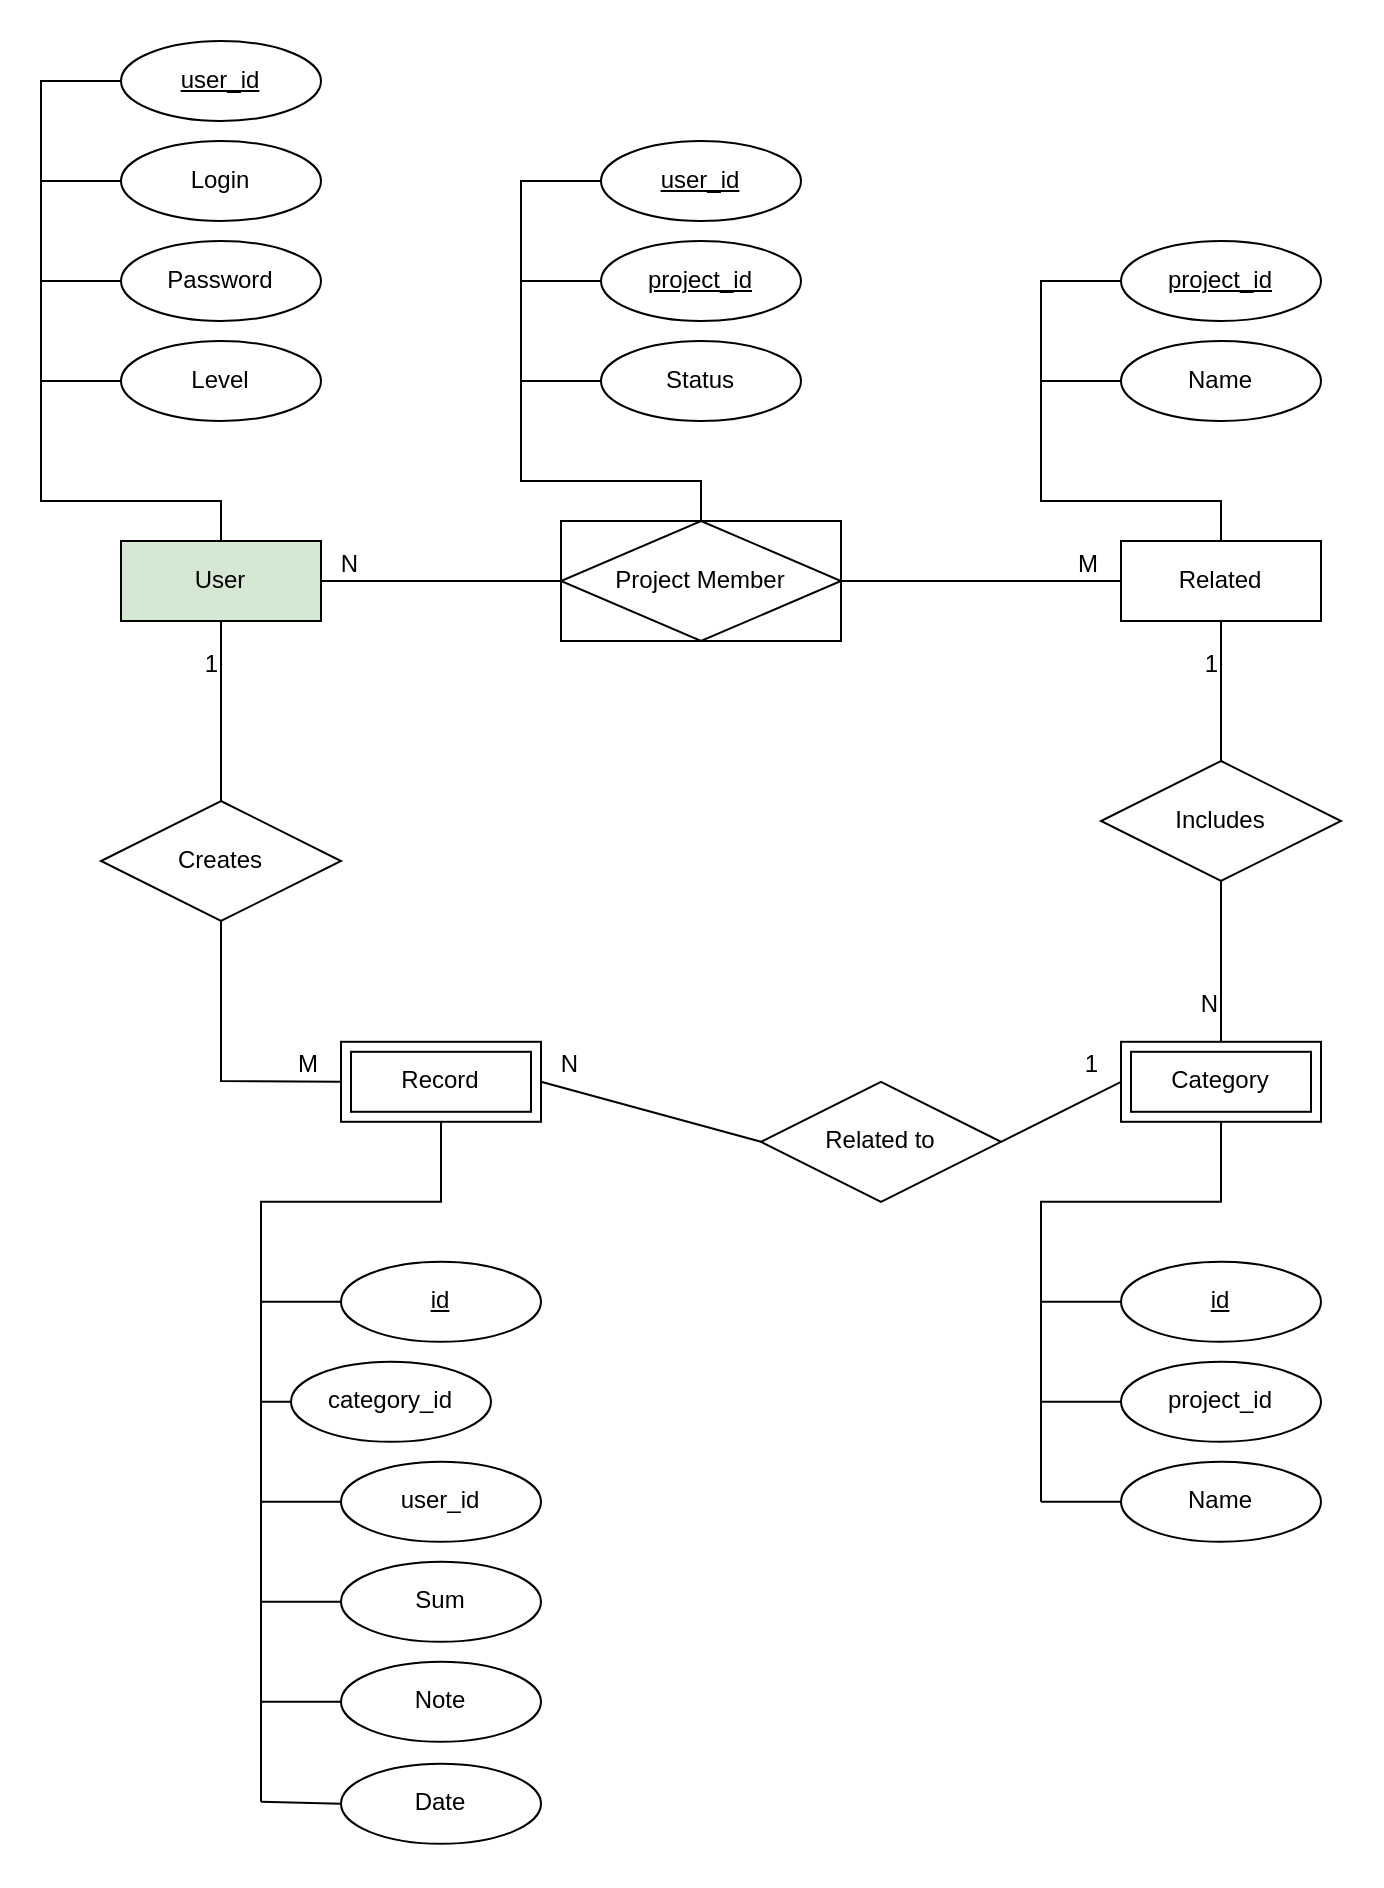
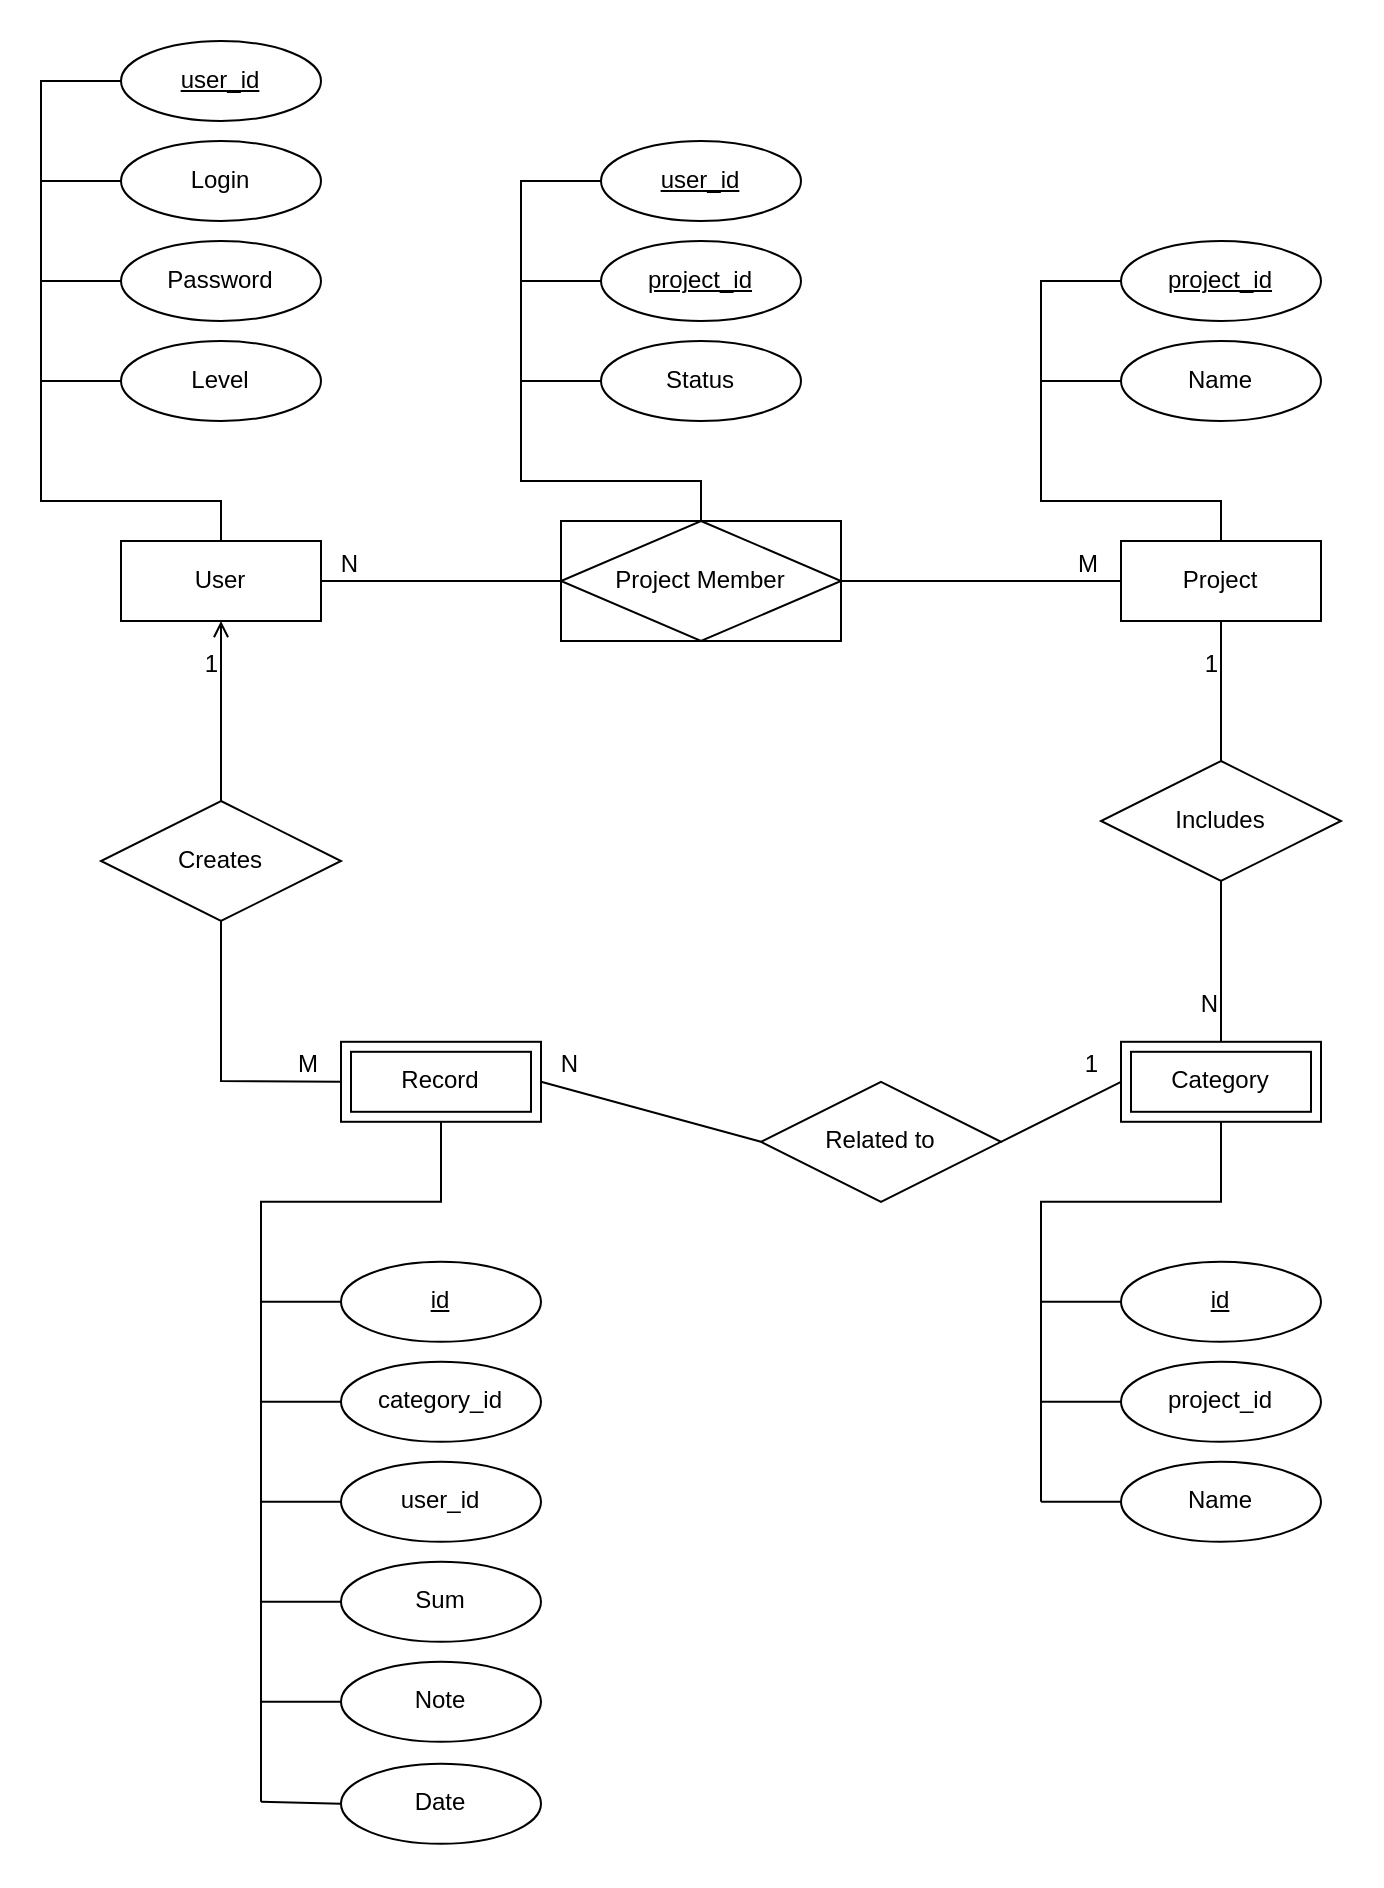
node "User": fillcolor #d5e8d4 -> #ffffff
node "Related": label "Related" -> "Project"
edge "User" -- "Creates": arrowhead none -> open
node "category_id": moved (391, 1402) -> (441, 1402)
